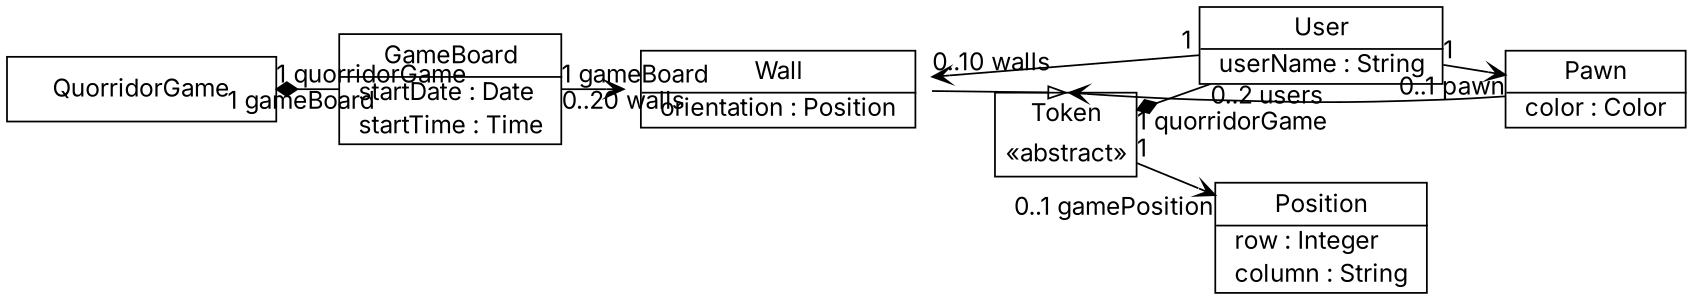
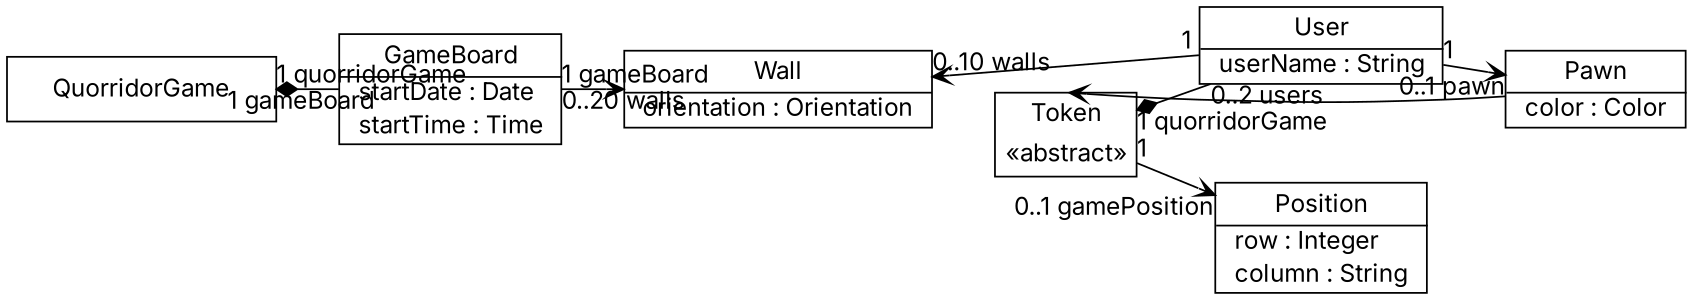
edge "Wall" -> "Token": removed
node "Wall": text "orientation : Position" -> "orientation : Orientation"
